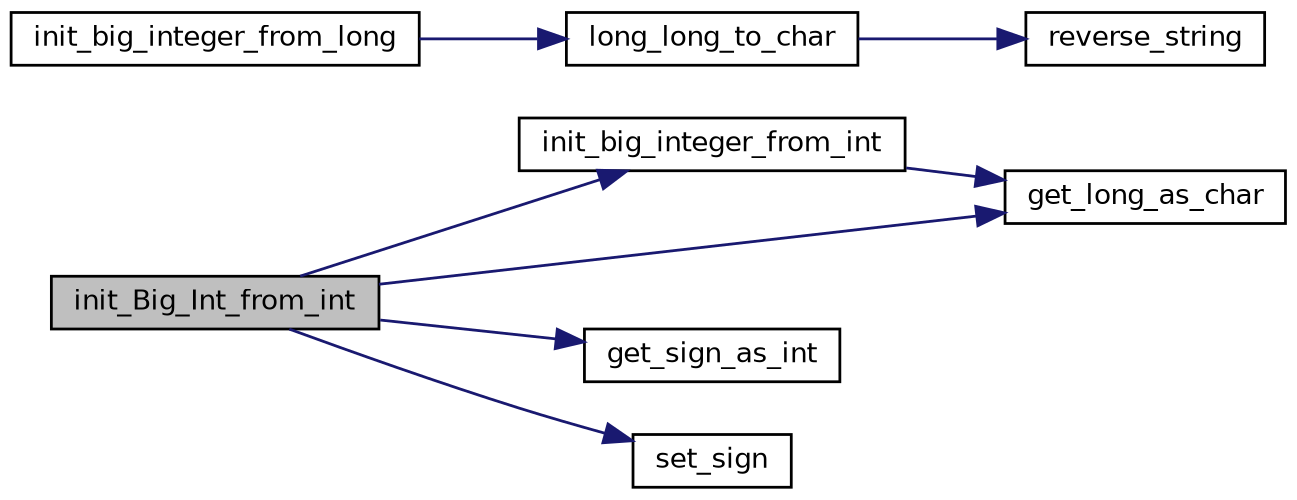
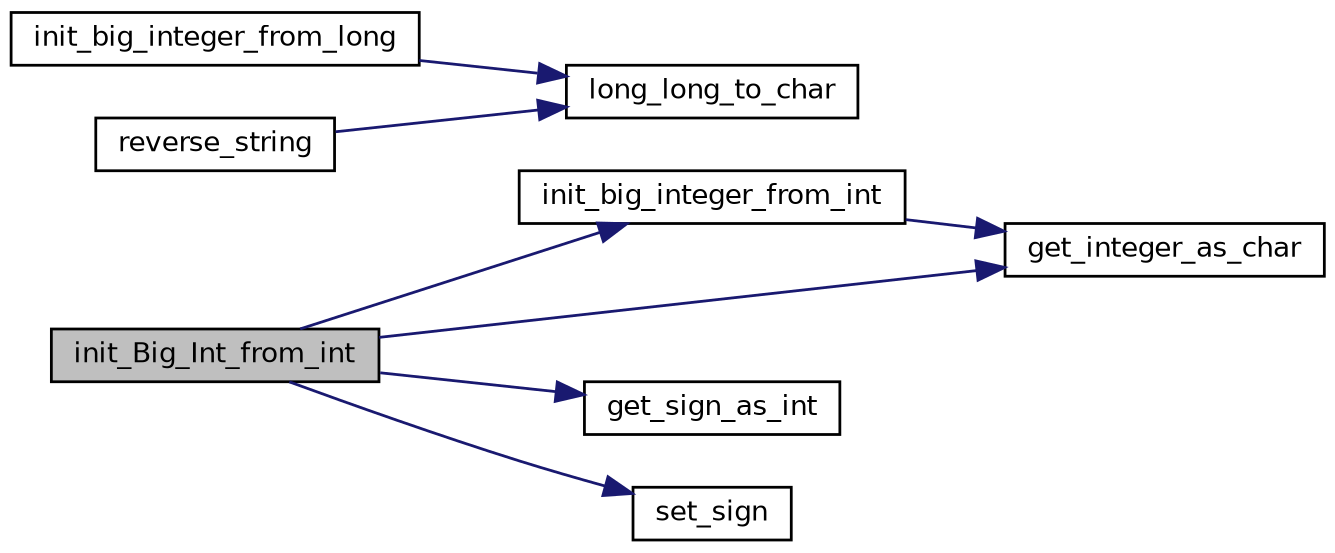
edge "long_long_to_char" -> "reverse_string": reversed
node "get_long_as_char": label "get_long_as_char" -> "get_integer_as_char"
